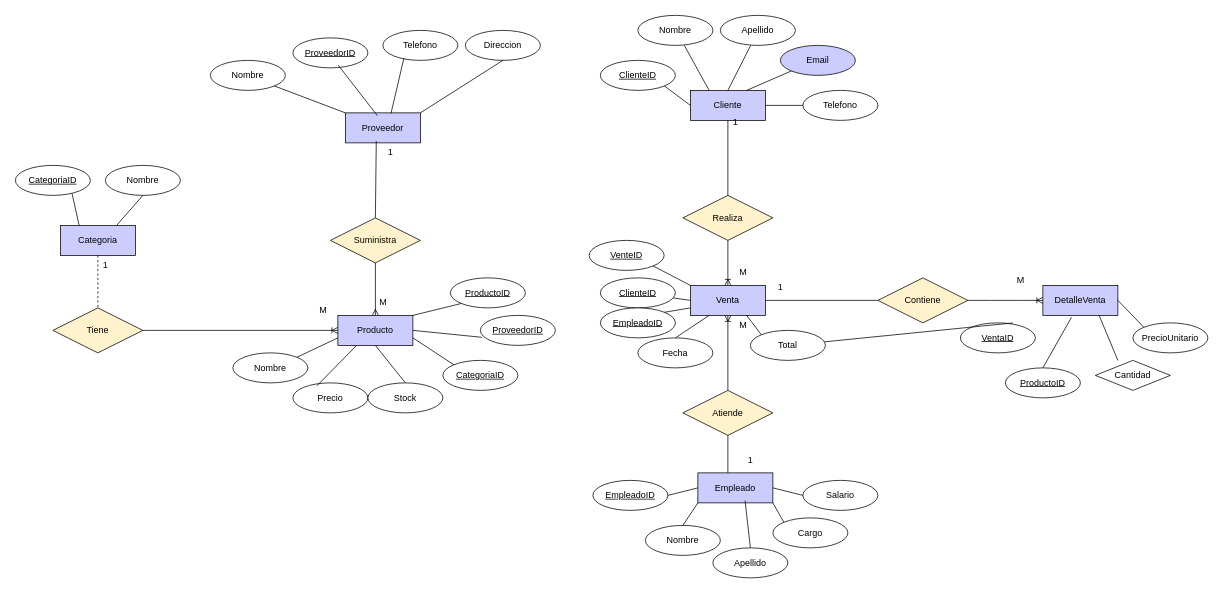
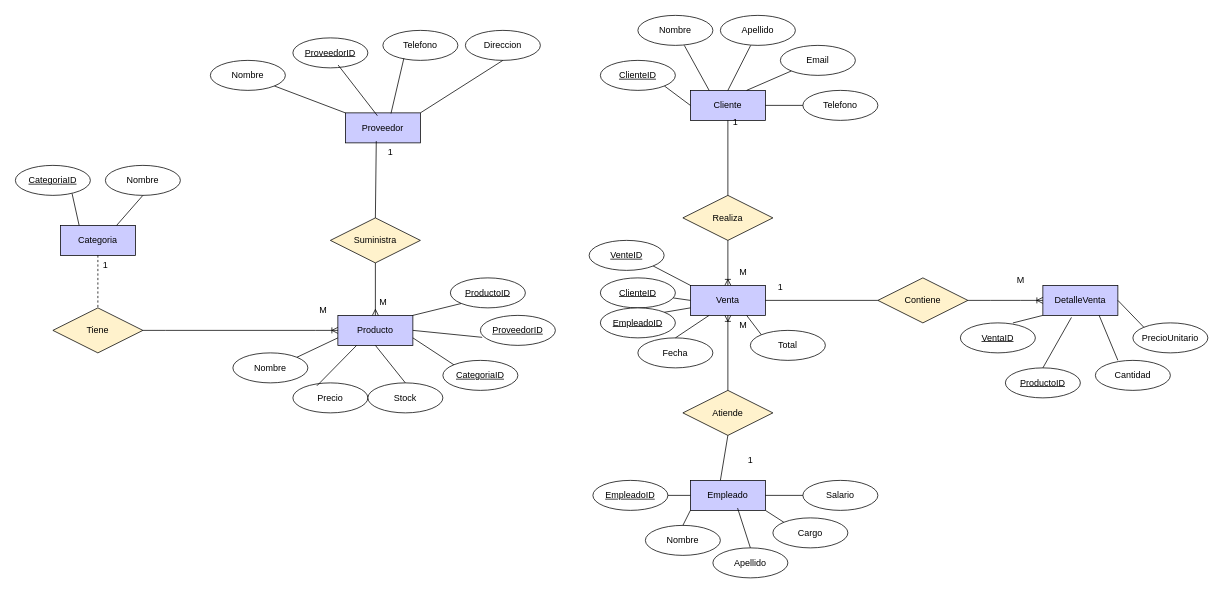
node "Email": fillcolor #ccccff -> #ffffff
edge "VentaID" -- "Total": now "VentaID" -- "DetalleVenta"
node "Cantidad": shape diamond -> ellipse
node "Empleado": moved (735, 488) -> (728, 495)
